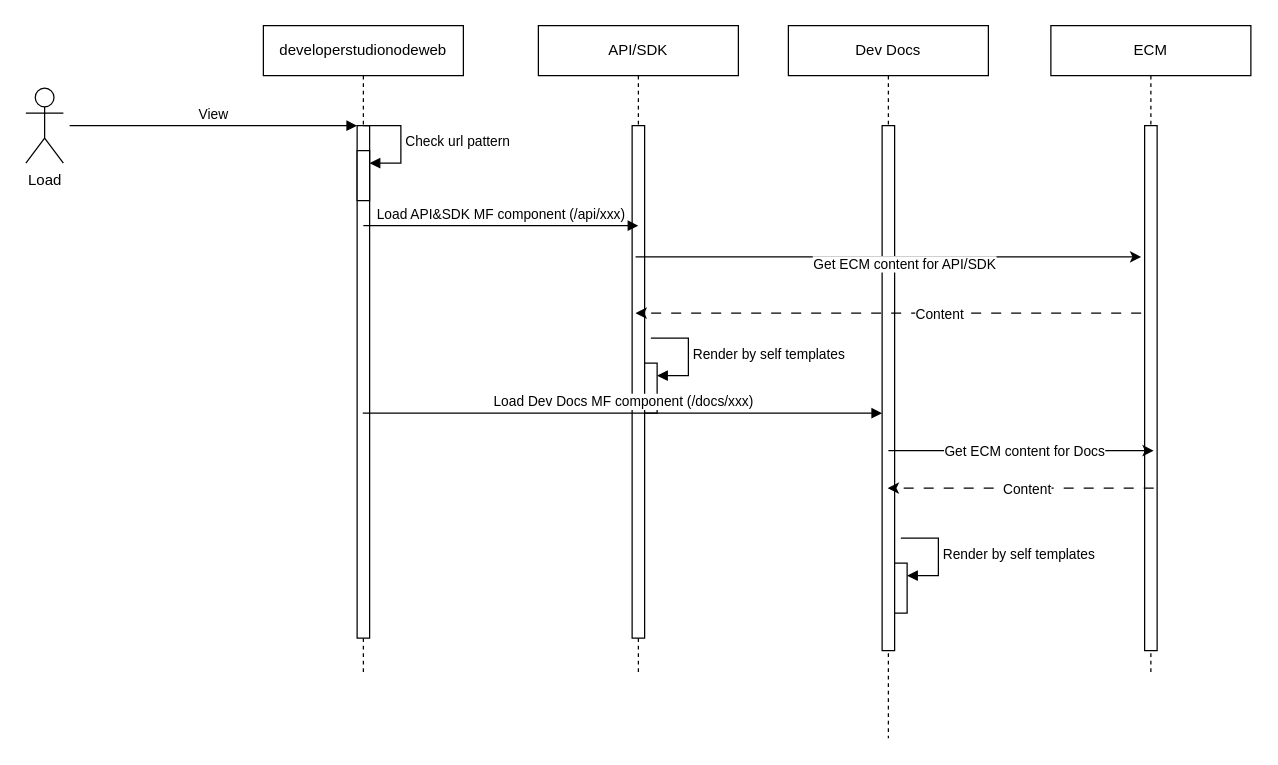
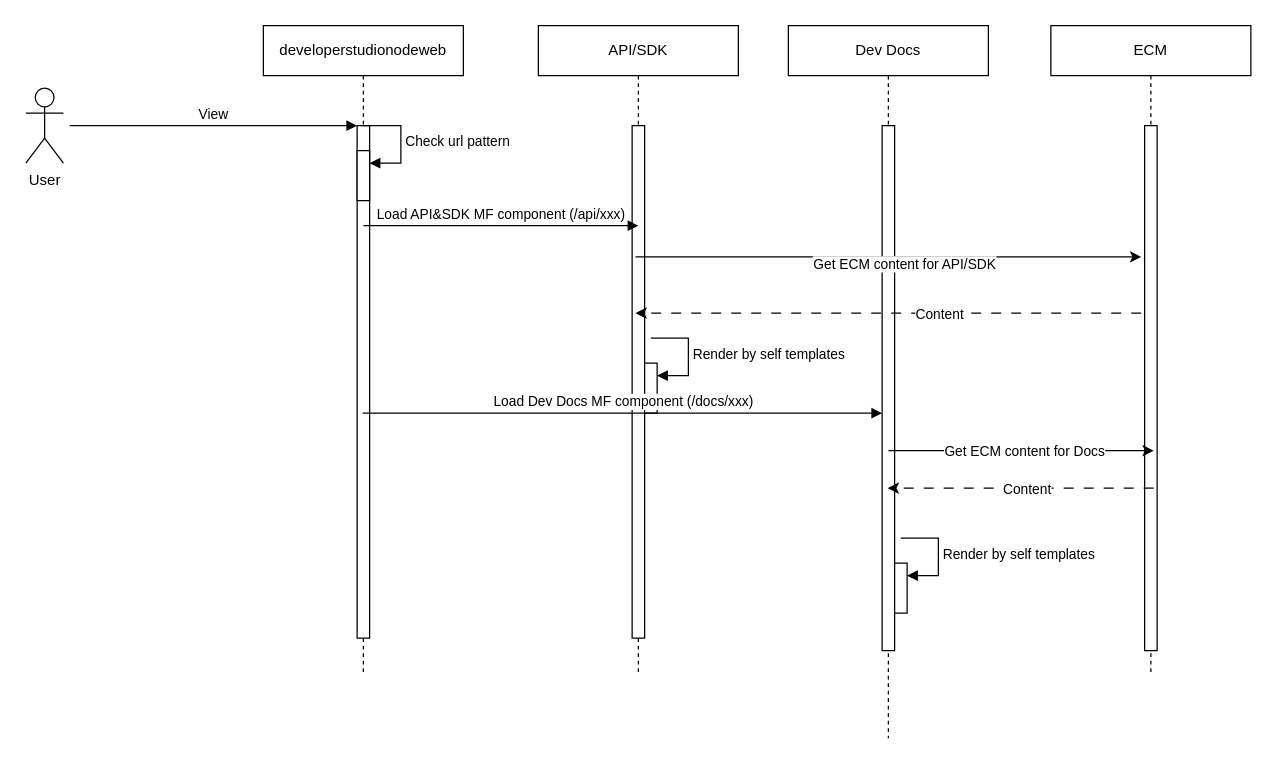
node "Load": label "Load" -> "User"
